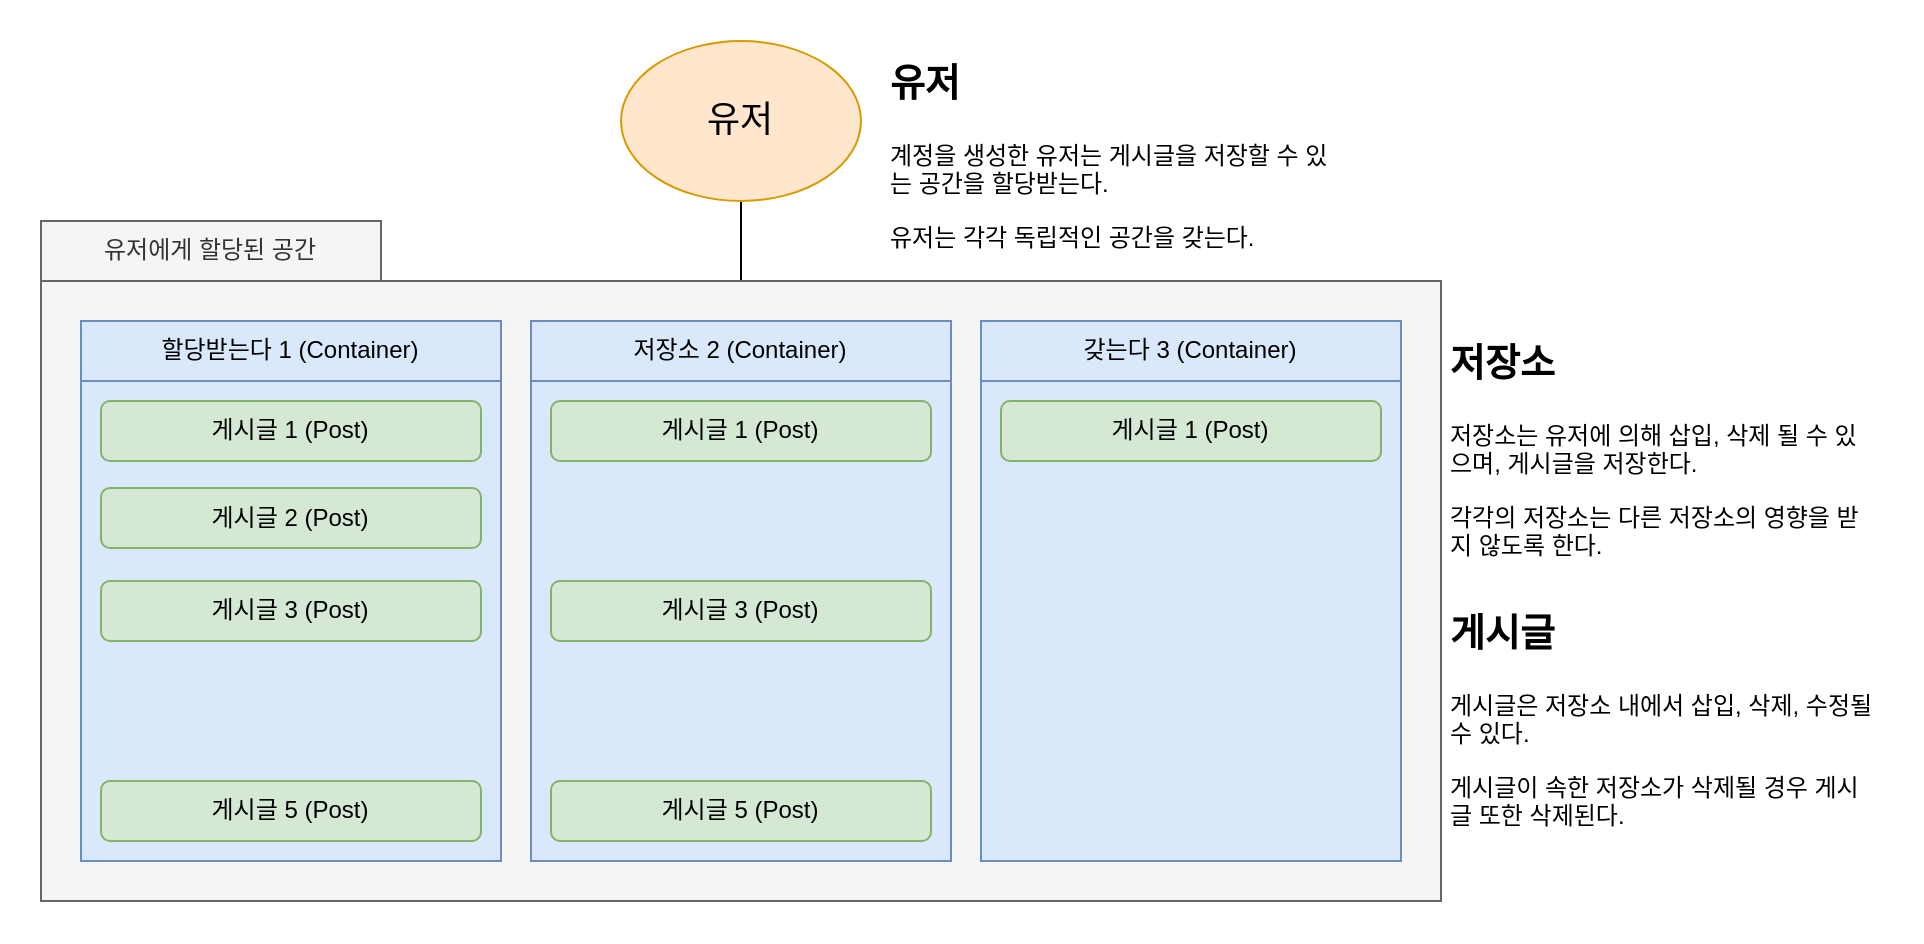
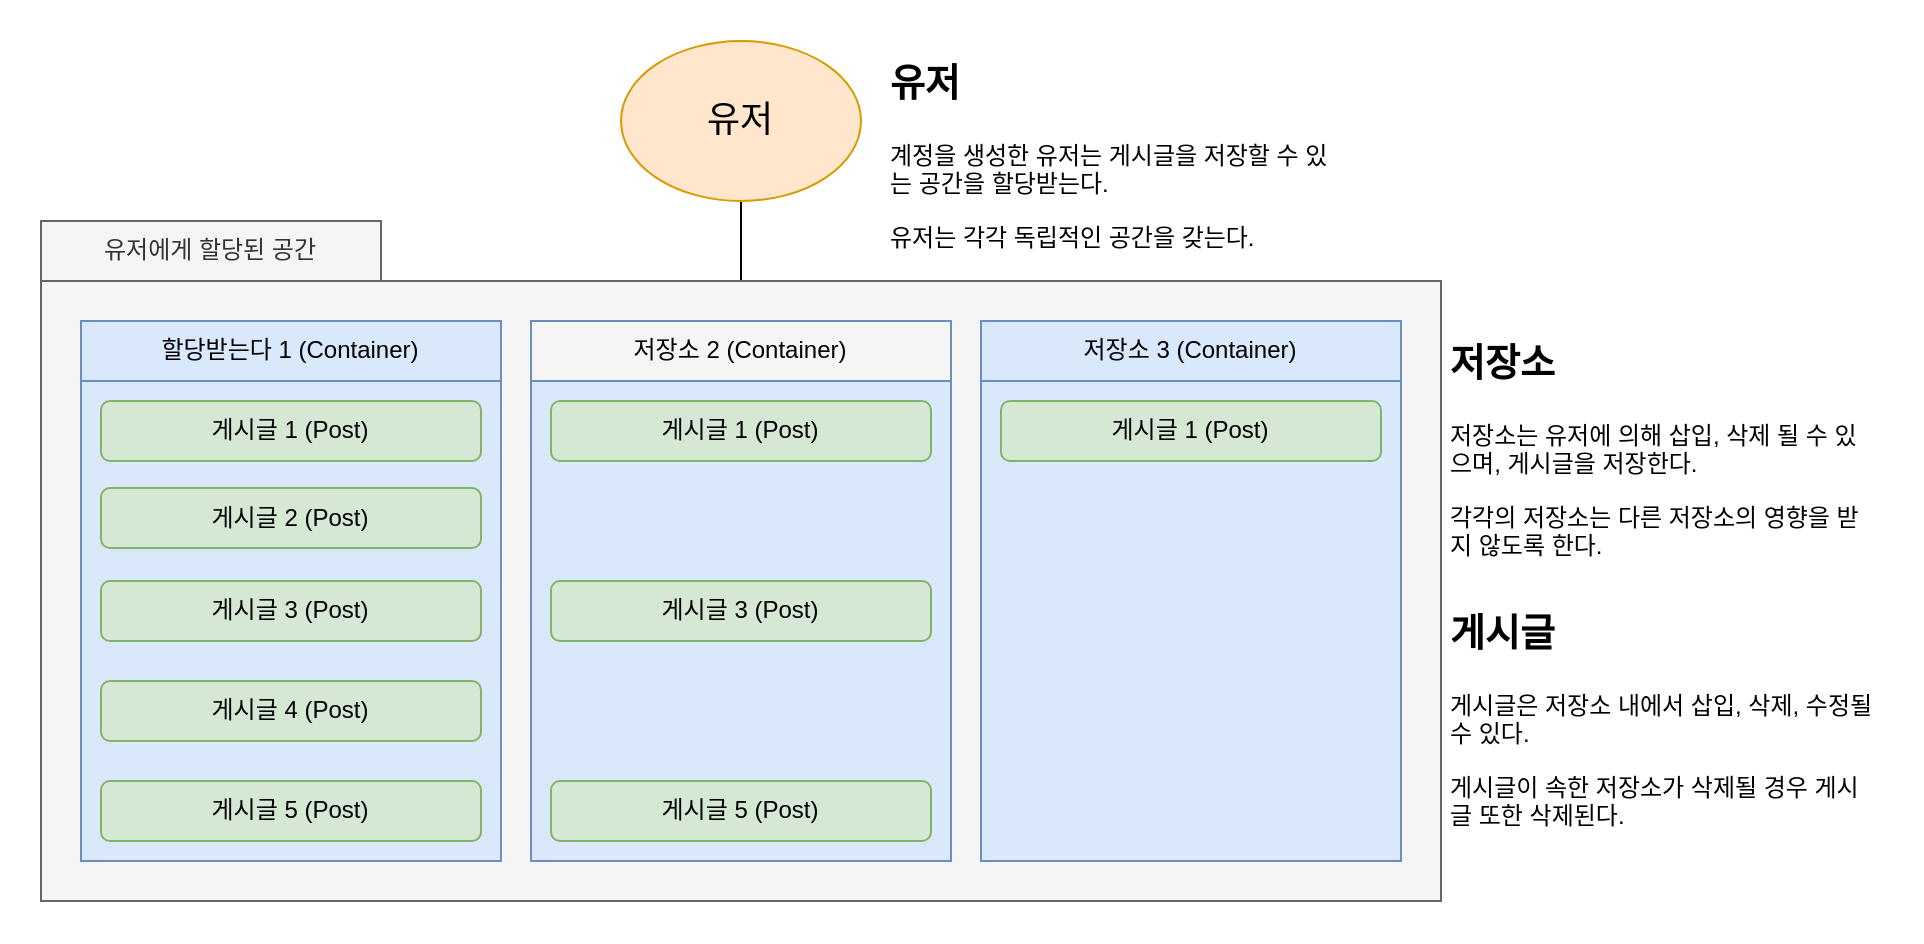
node "저장소 2 (Container)": fillcolor #dae8fc -> #f5f5f5
node "갖는다 3 (Container)": label "갖는다 3 (Container)" -> "저장소 3 (Container)"
node "게시글 4 (Post)": added
